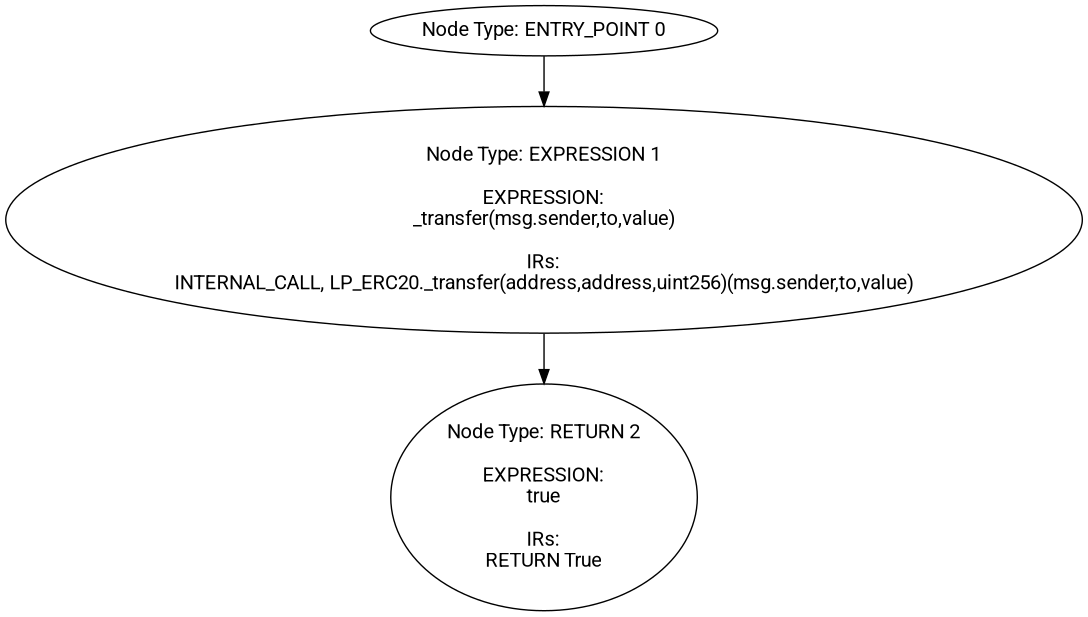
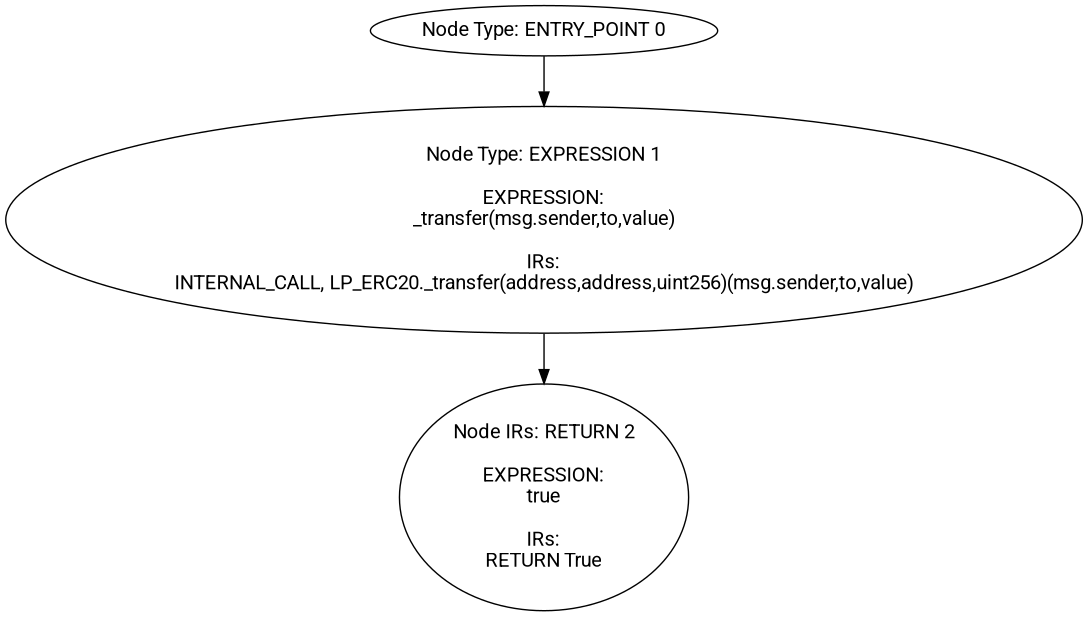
node "Node Type: RETURN 2 EXPRESSION: true IRs: RETURN True": label "Node Type: RETURN 2 EXPRESSION: true IRs: RETURN True" -> "Node IRs: RETURN 2 EXPRESSION: true IRs: RETURN True"
